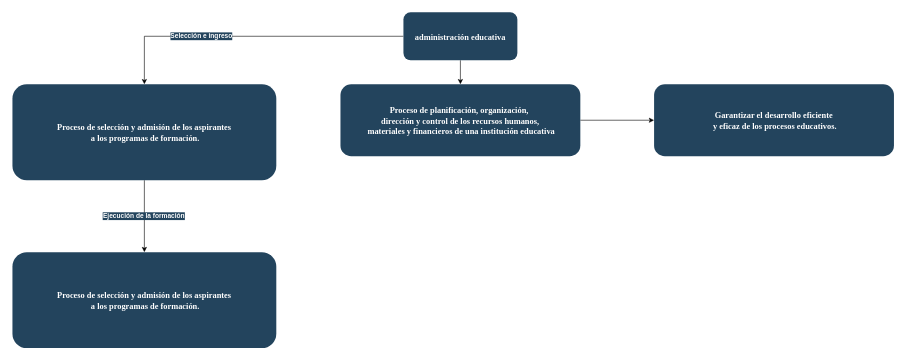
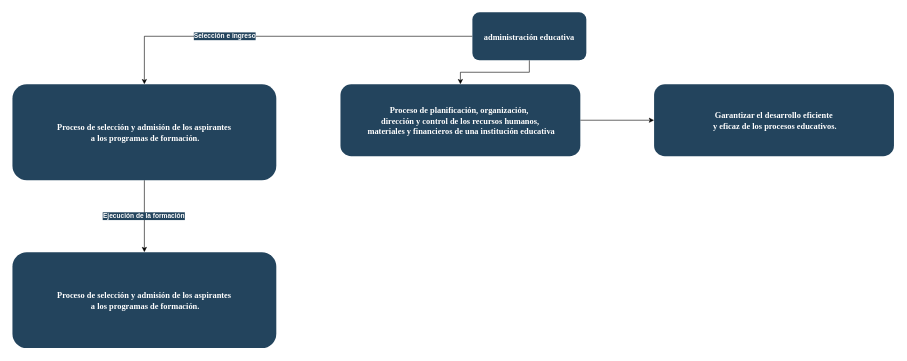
node "administración educativa": moved (461, 36) -> (530, 36)
